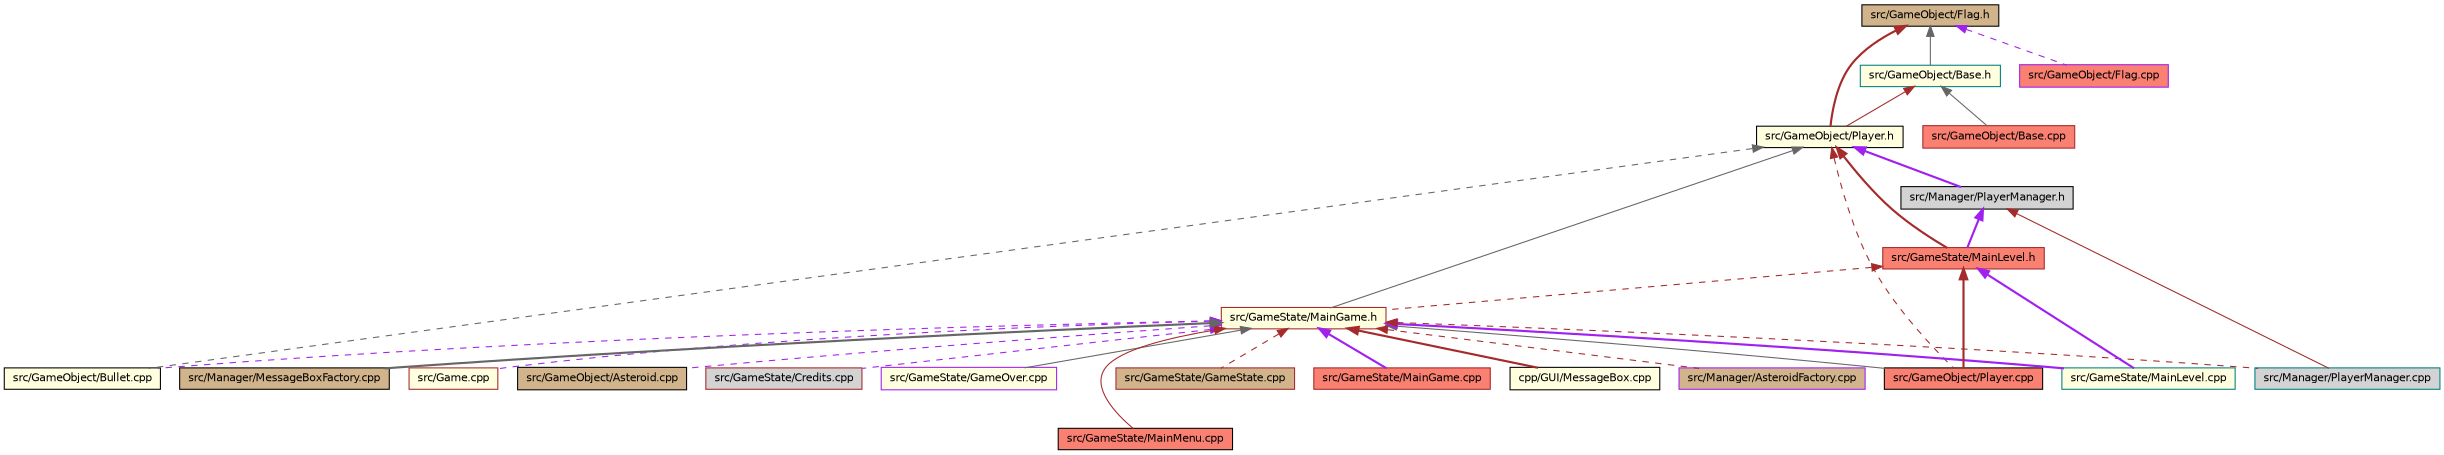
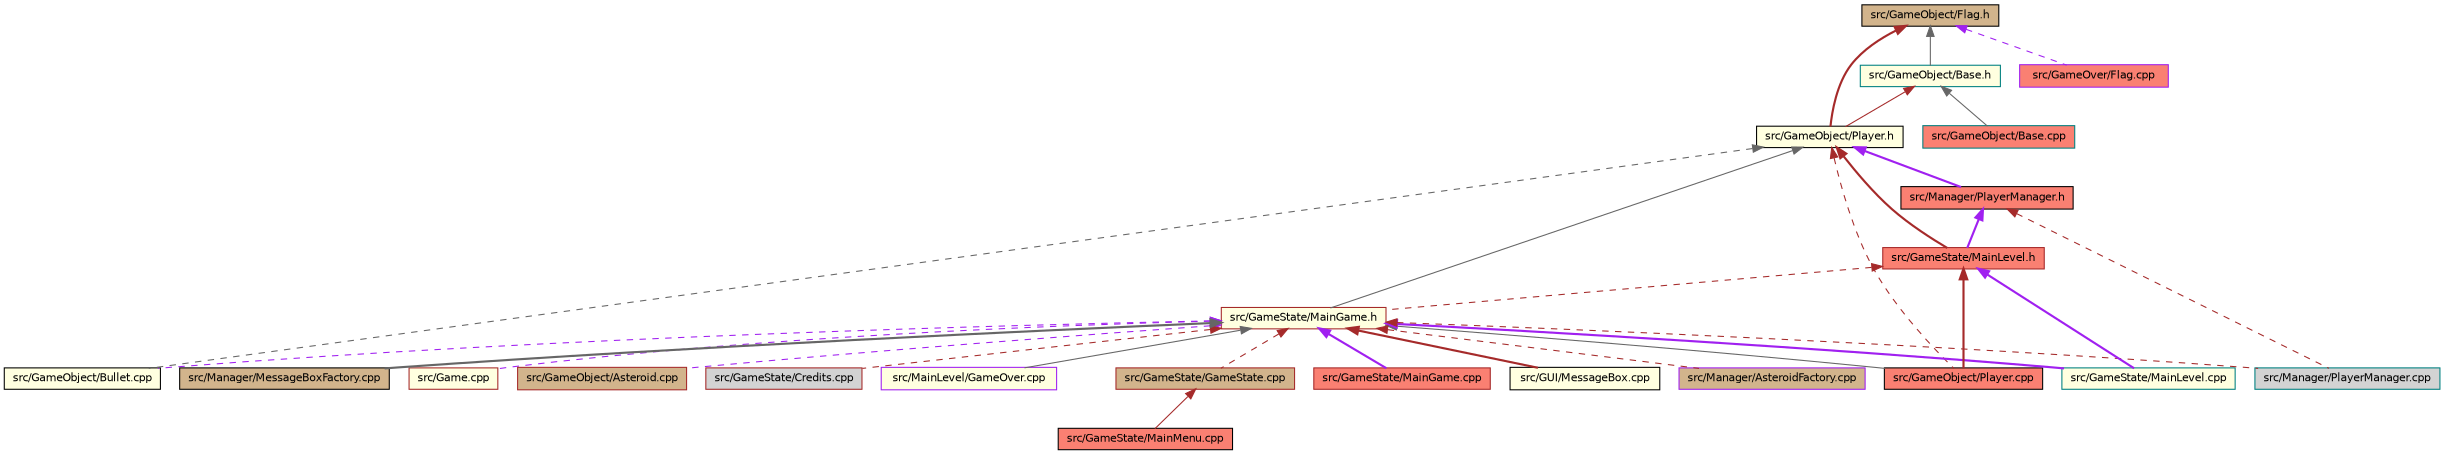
node "src/GameObject/Flag.cpp": label "src/GameObject/Flag.cpp" -> "src/GameOver/Flag.cpp"
node "src/GameObject/Base.cpp": color brown -> teal
node "src/Manager/PlayerManager.h": fillcolor lightgrey -> salmon
edge "src/Manager/PlayerManager.cpp" -> "src/Manager/PlayerManager.h": style solid -> dashed
edge "src/GameState/Credits.cpp" -> "src/GameState/MainGame.h": color purple -> brown
edge "src/GameState/MainMenu.cpp" -> "src/GameState/MainGame.h": now "src/GameState/MainMenu.cpp" -> "src/GameState/GameState.cpp"
node "src/GameObject/Asteroid.cpp": color black -> brown
node "src/GameState/GameOver.cpp": label "src/GameState/GameOver.cpp" -> "src/MainLevel/GameOver.cpp"
node "cpp/GUI/MessageBox.cpp": label "cpp/GUI/MessageBox.cpp" -> "src/GUI/MessageBox.cpp"
